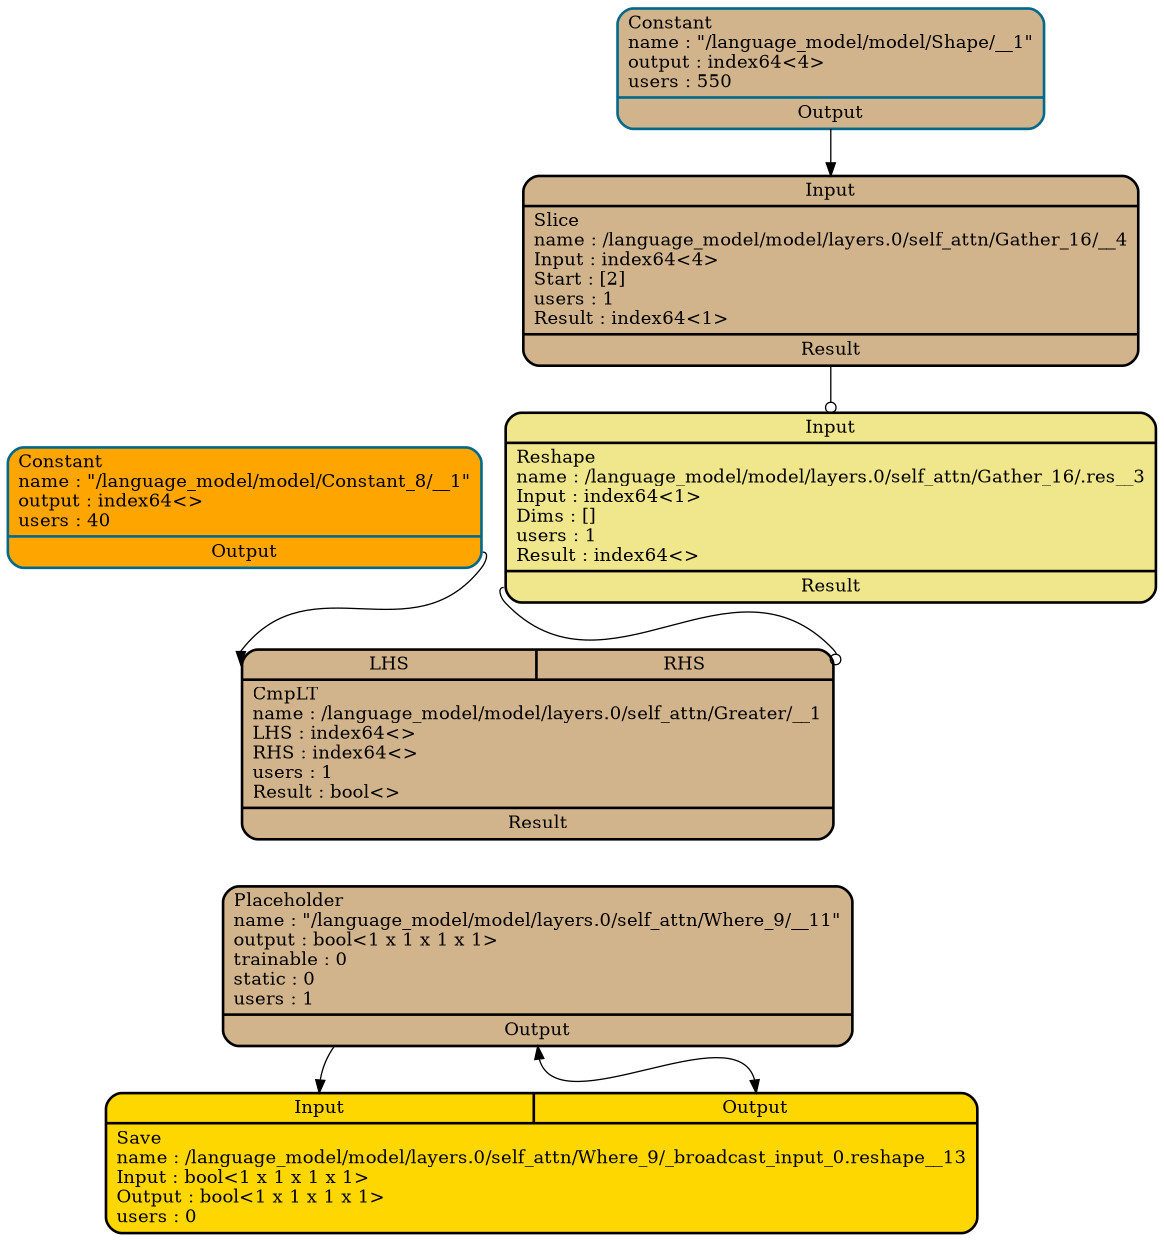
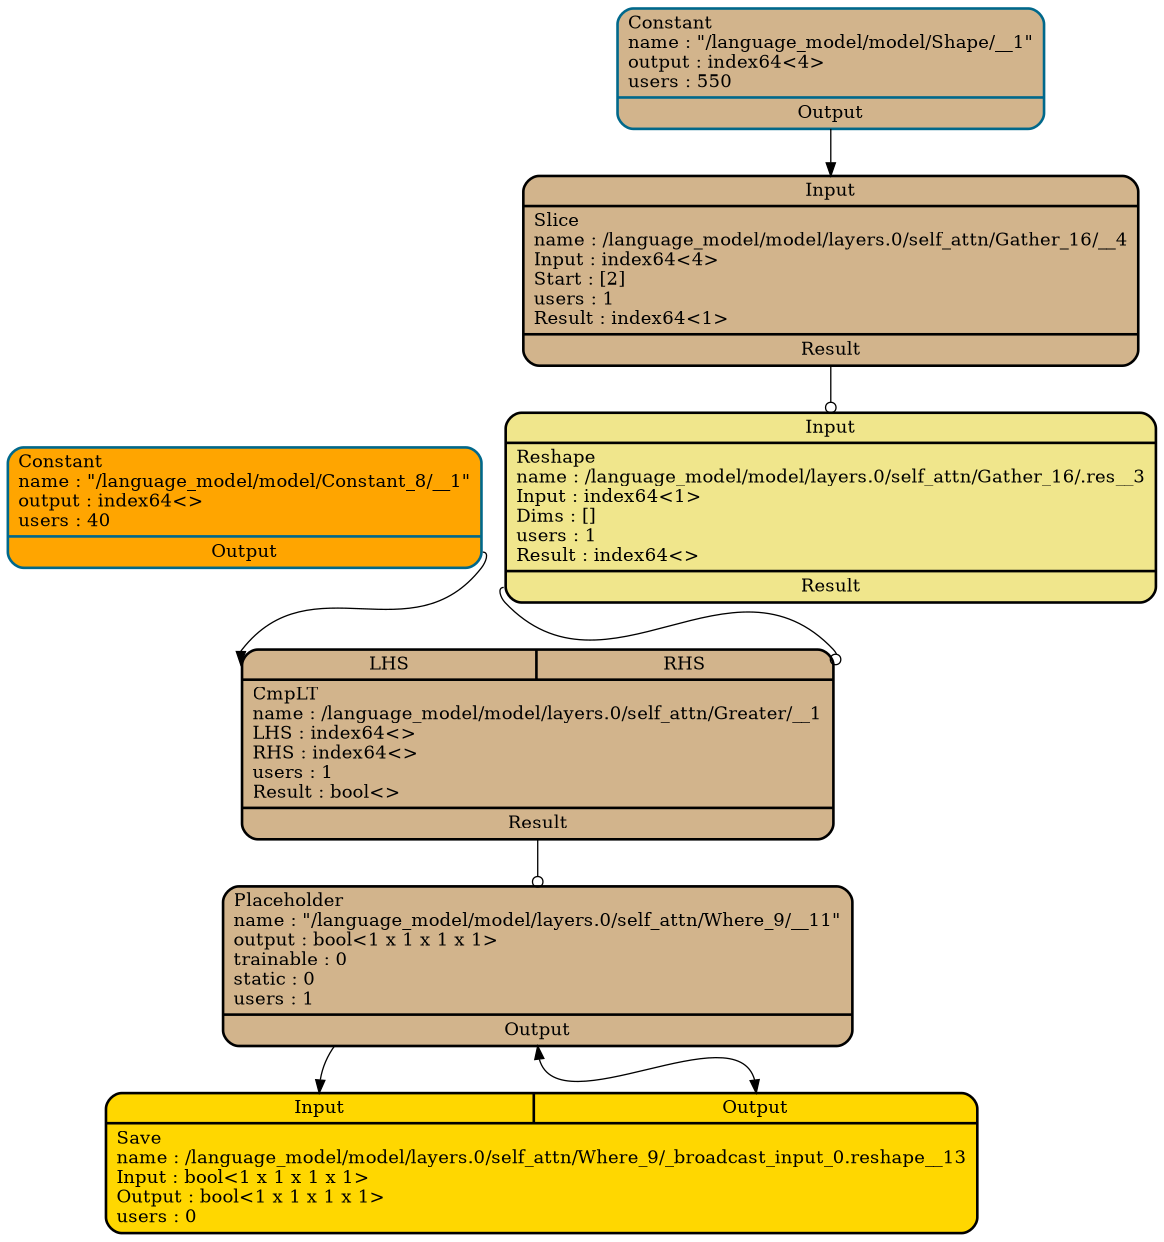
edge "LHS" -> "Placeholder": added
